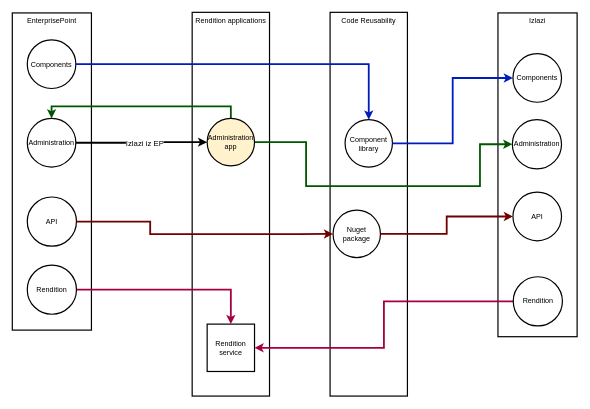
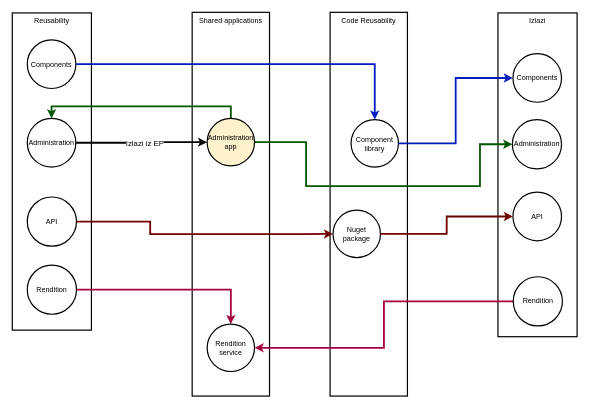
node "EnterprisePoint": label "EnterprisePoint" -> "Reusability"
node "Rendition applications": label "Rendition applications" -> "Shared applications"
node "Component library": moved (369, 143) -> (375, 143)
node "Rendition service": shape rectangle -> ellipse
